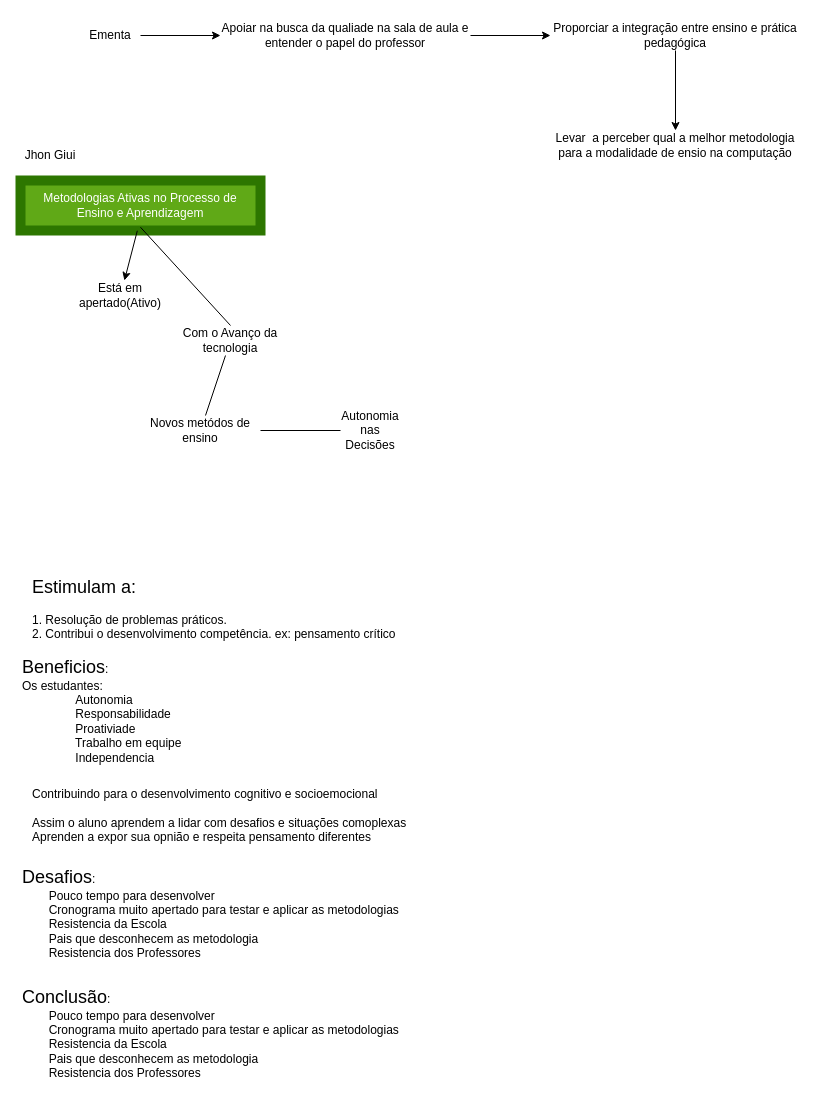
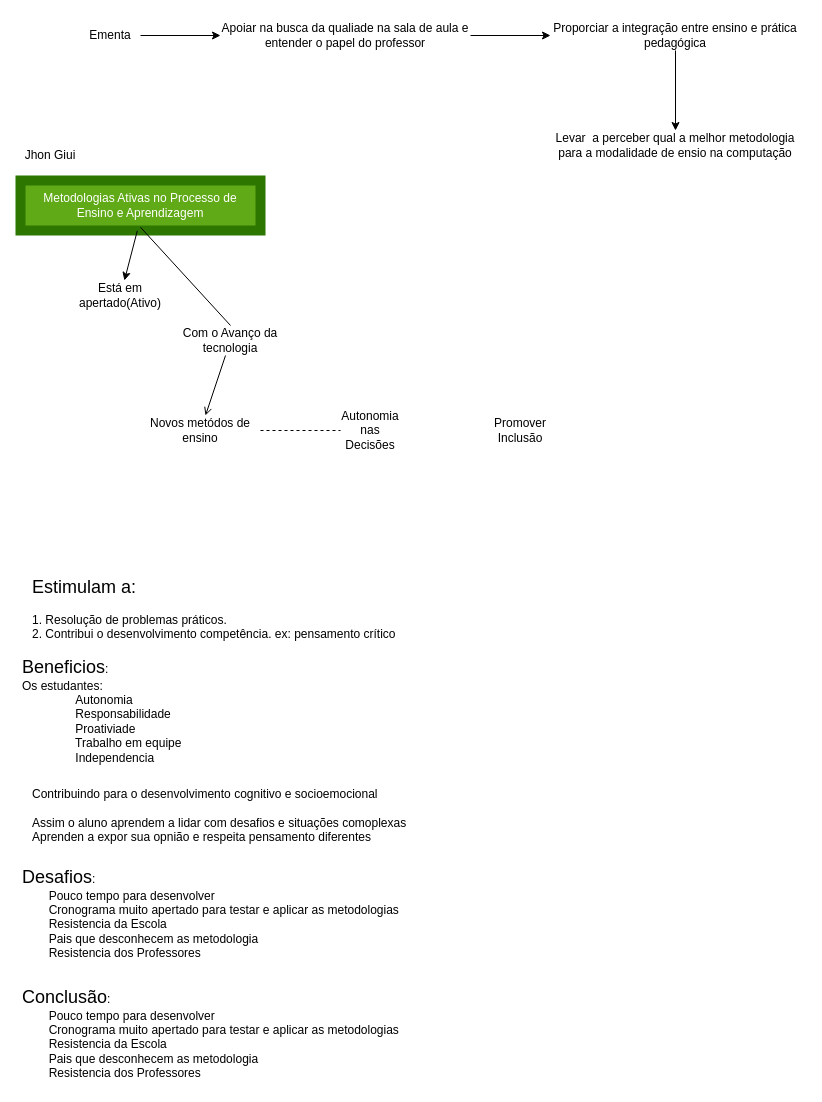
edge "Com o Avanço da tecnologia" -- "Novos metódos de ensino": arrowhead none -> open
edge "Novos metódos de ensino" -- "Autonomia nas Decisões": style solid -> dashed
node "Promover Inclusão": added
